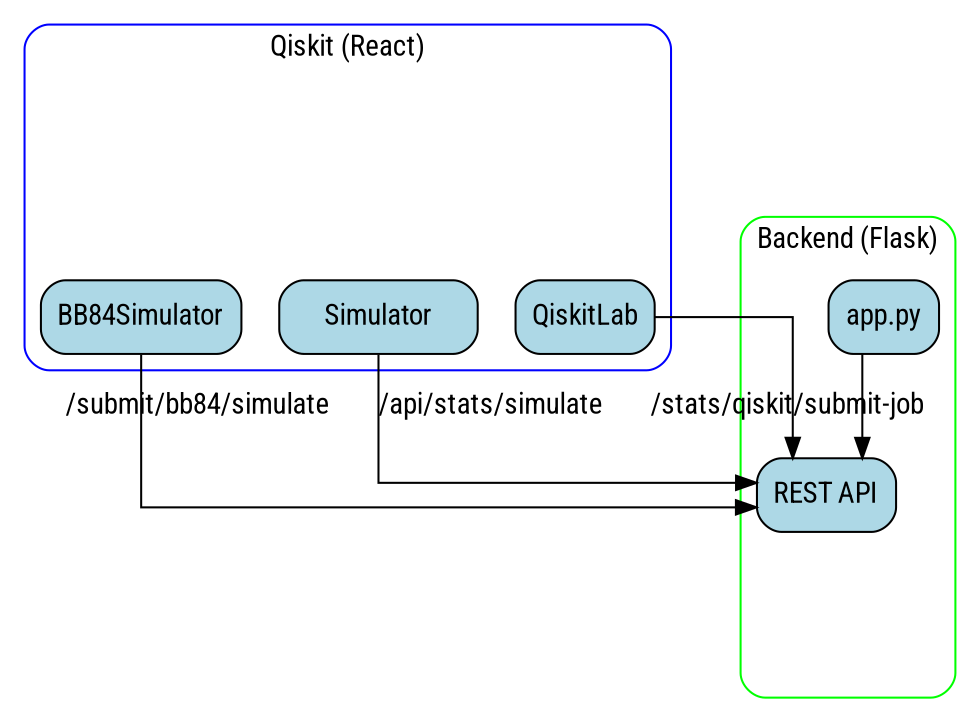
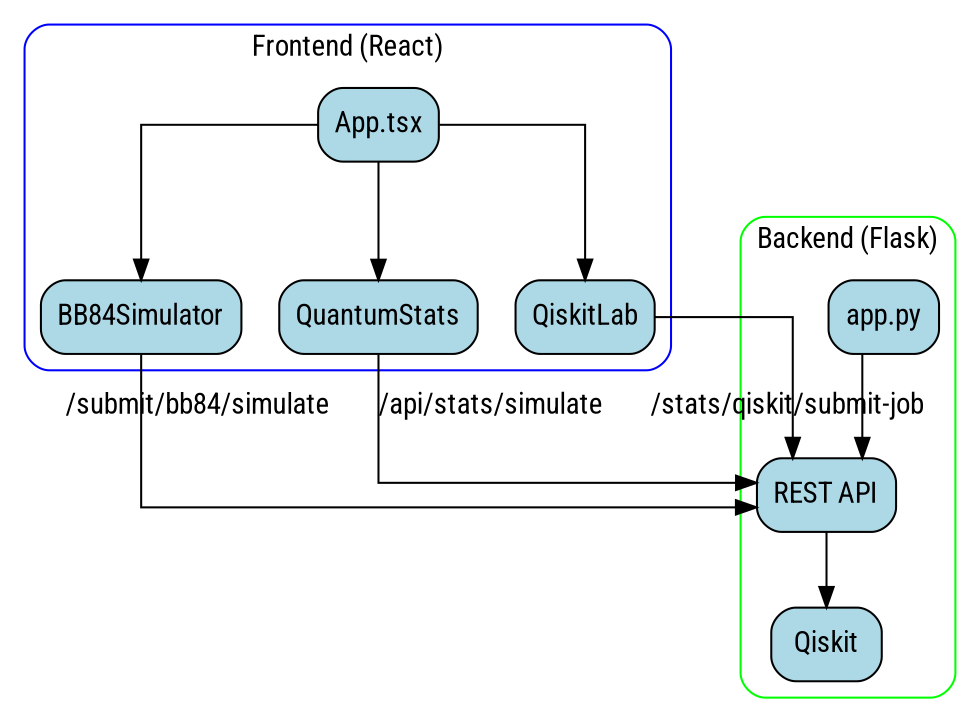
cluster "Qiskit (React)": label "Qiskit (React)" -> "Frontend (React)"
node "App.tsx": added
node "Simulator": label "Simulator" -> "QuantumStats"
node "Qiskit": added
